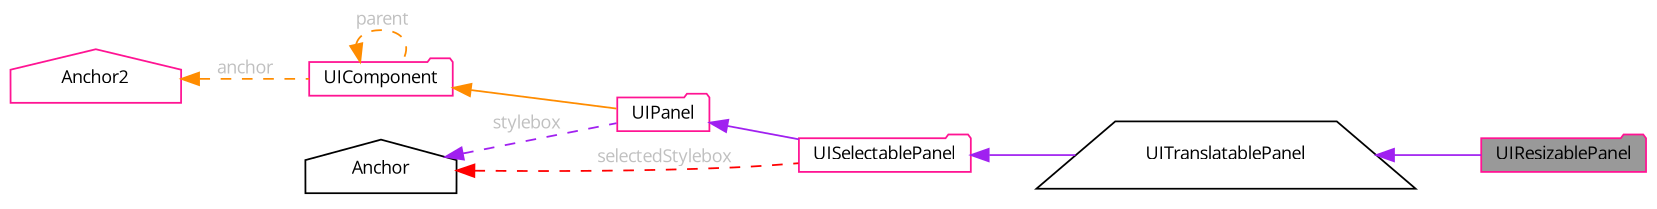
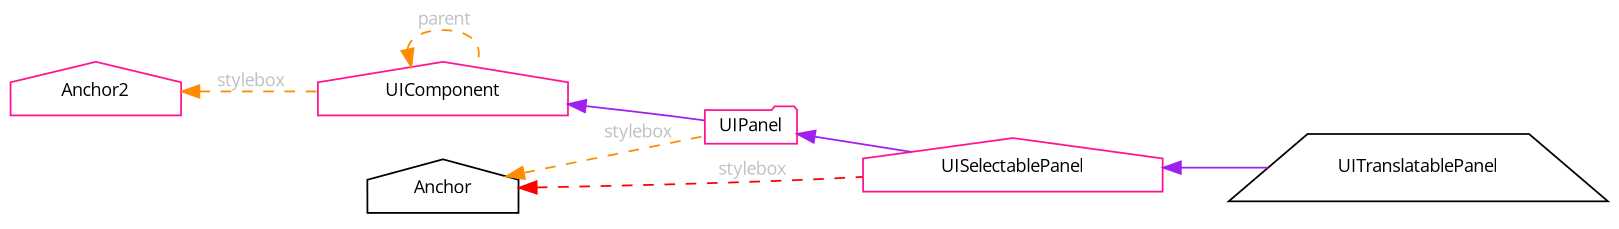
edge "UIComponent" -> "Anchor2": label " anchor" -> " stylebox"
node "UIComponent": shape folder -> house
edge "UIPanel" -> "UIComponent": color darkorange -> purple
edge "UIPanel" -> "Anchor": color purple -> darkorange
node "UISelectablePanel": shape folder -> house
node "UIResizablePanel": removed
edge "UISelectablePanel" -> "Anchor": label " selectedStylebox" -> " stylebox"
